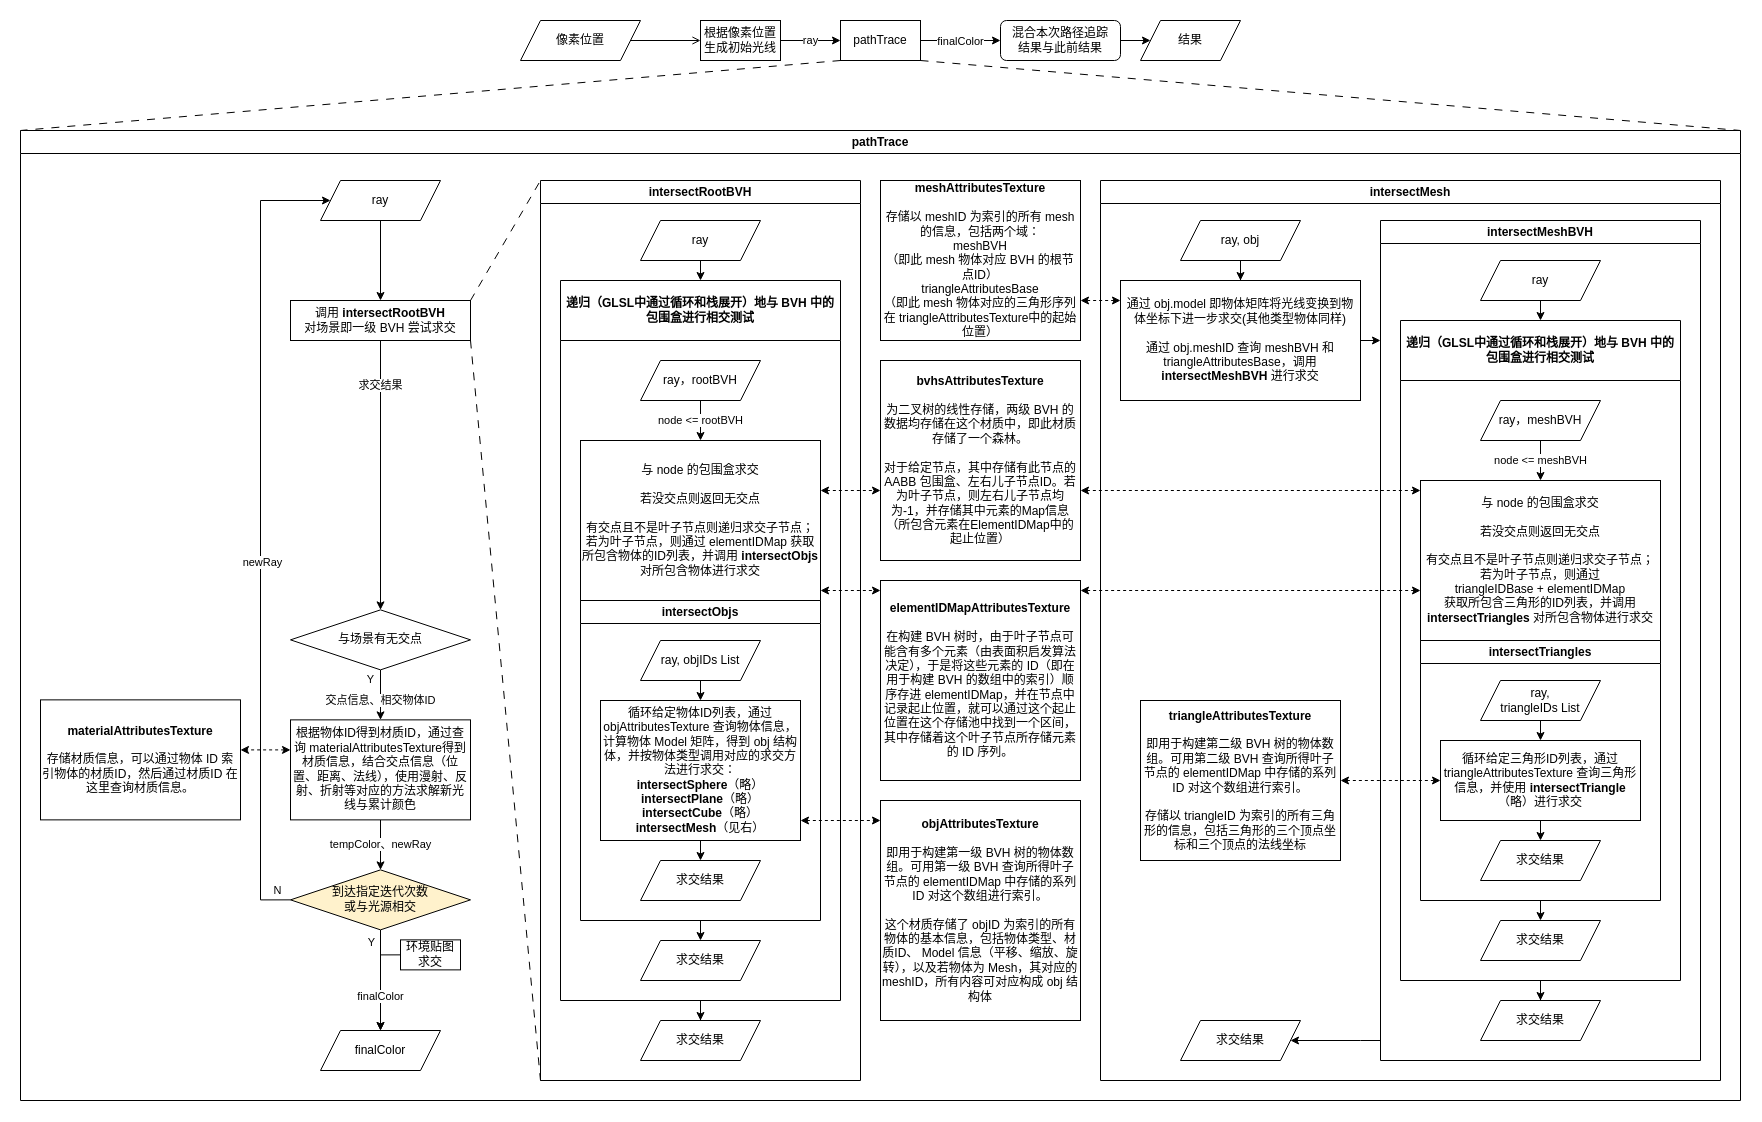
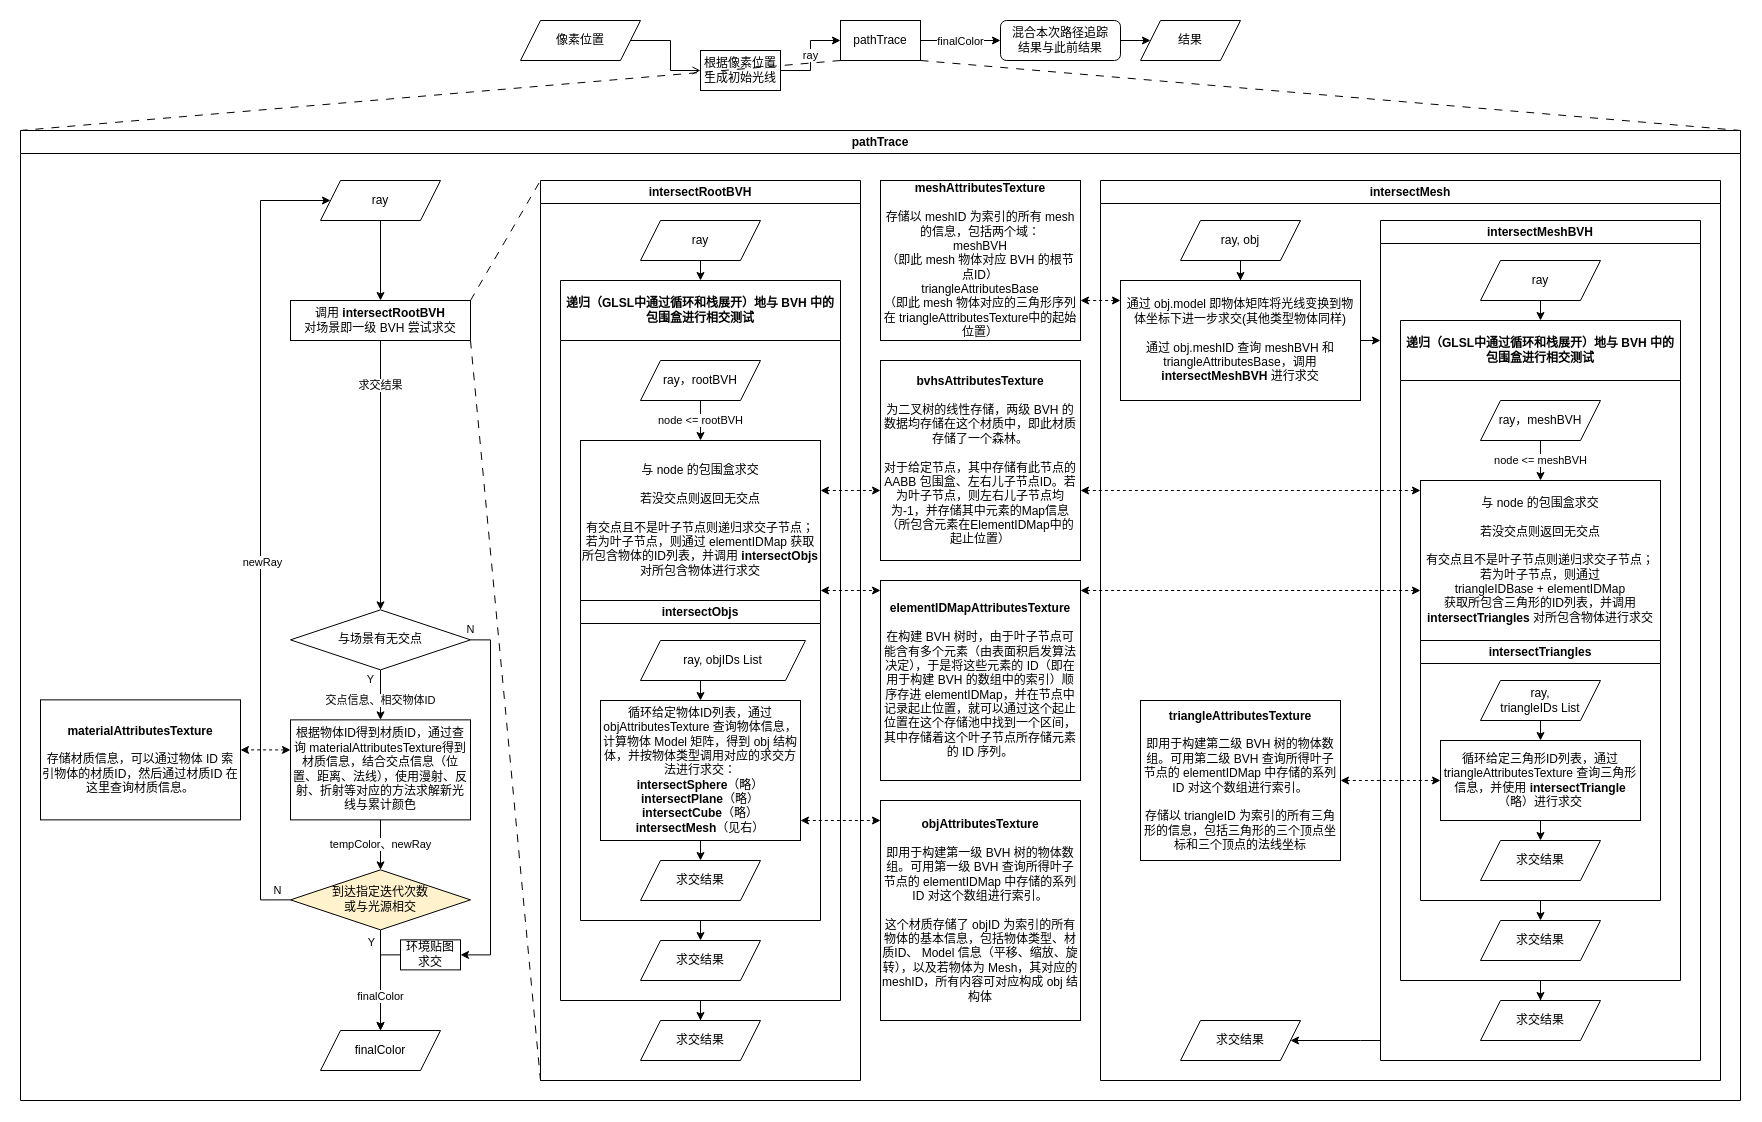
node "根据像素位置生成初始光线": moved (741, 41) -> (741, 71)
node "ray, objIDs List": size 120x40 -> 165x40
edge "与场景有无交点" -> "环境贴图求交": added, label "N"
